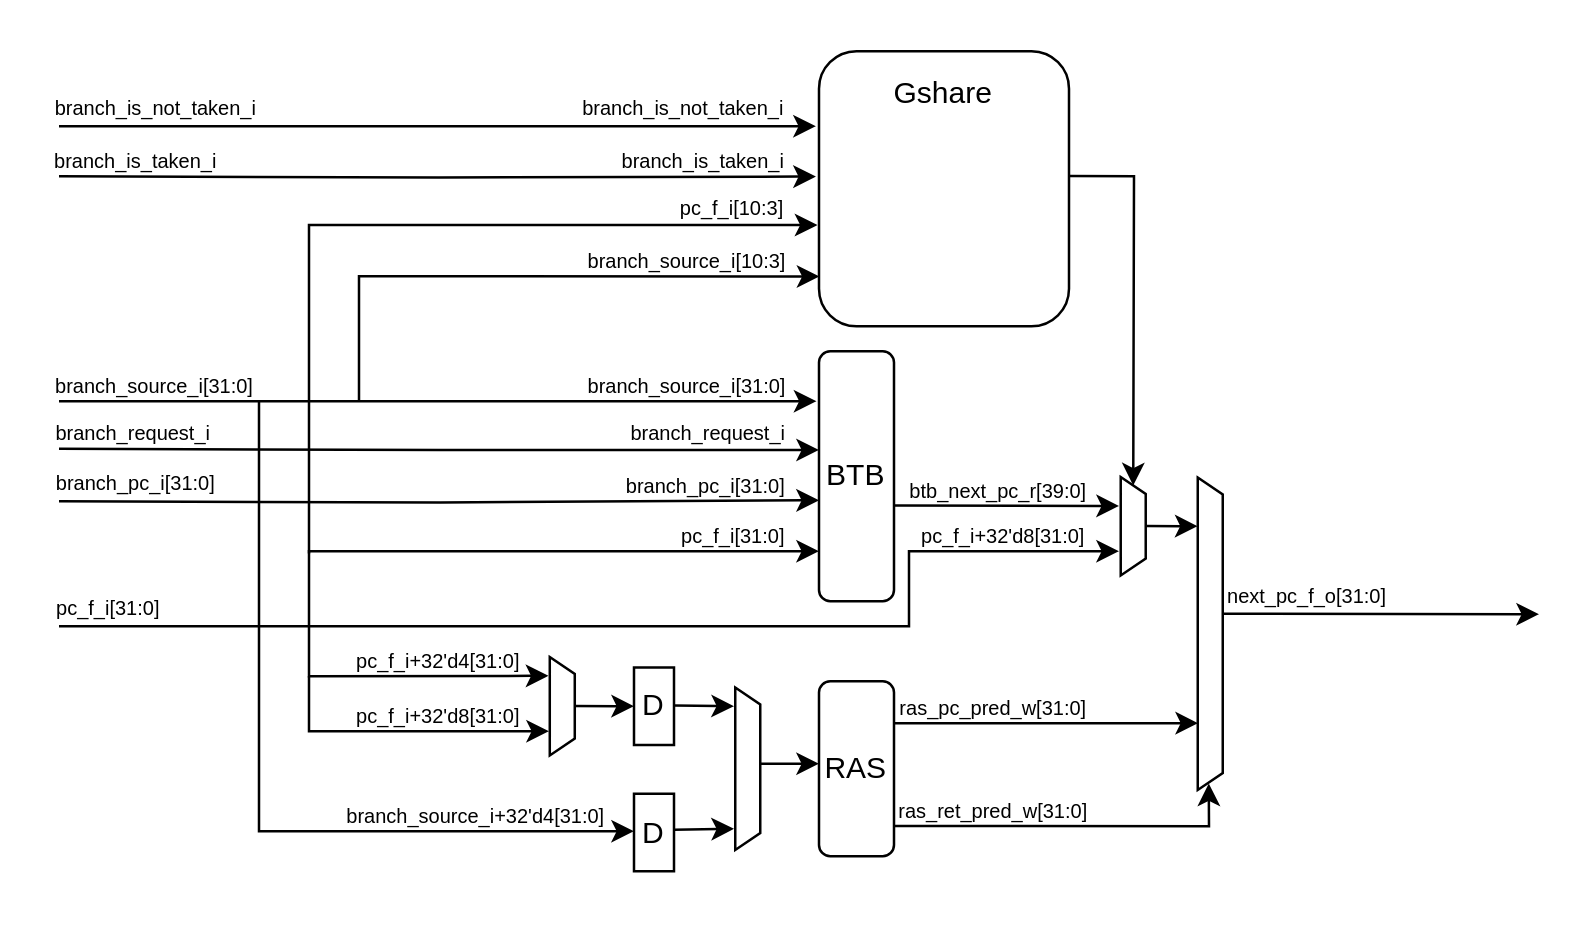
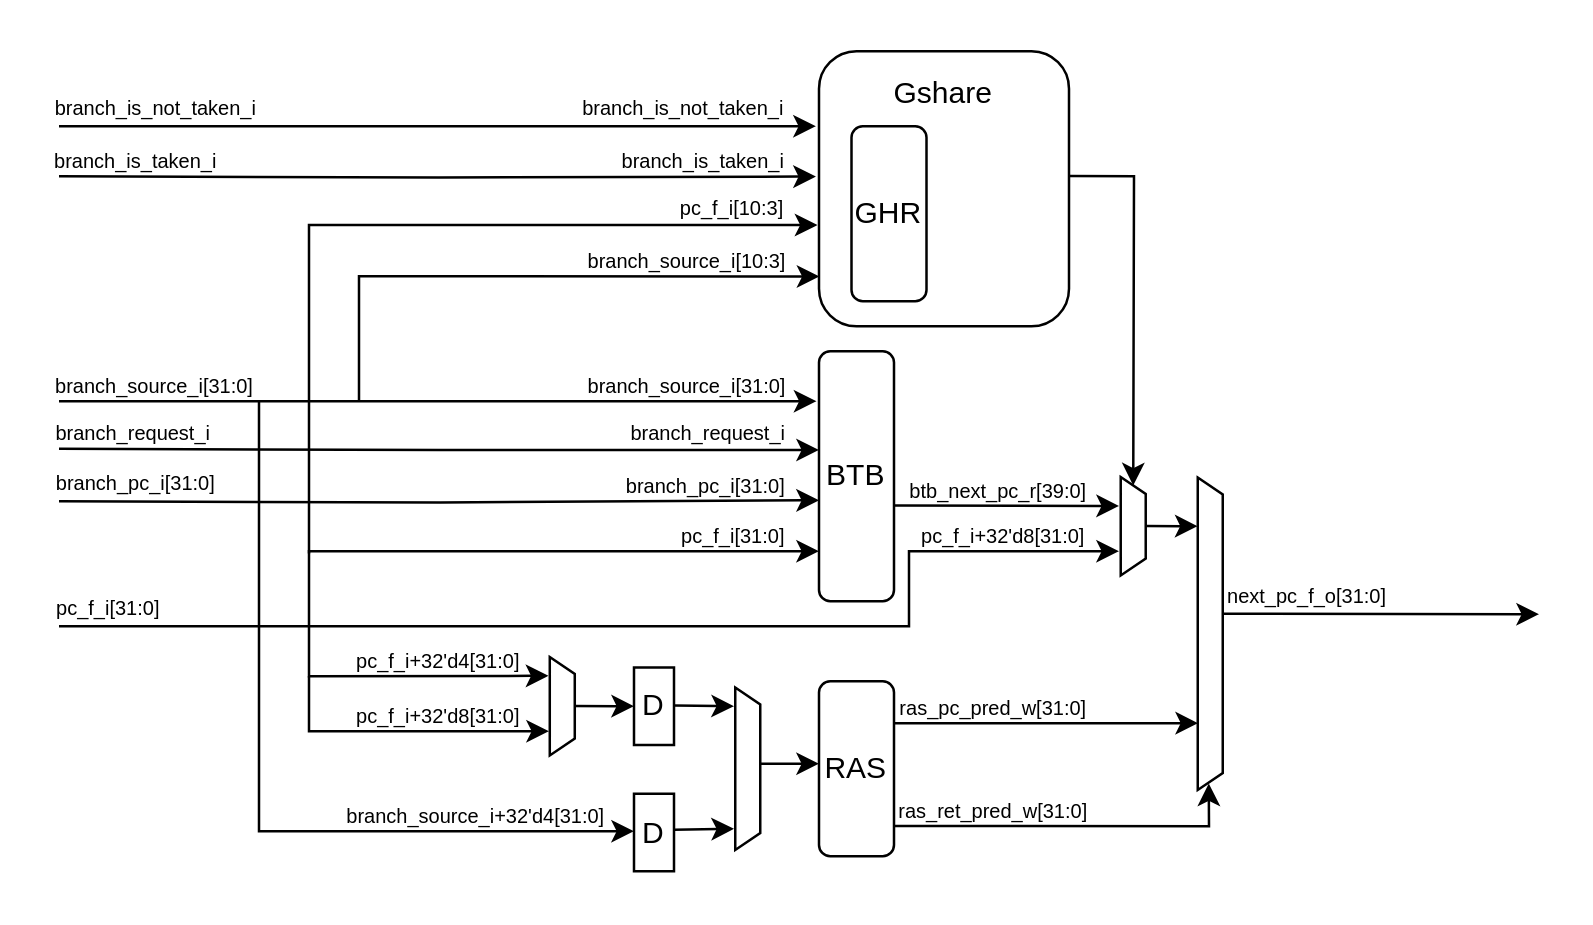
node "GHR": added
